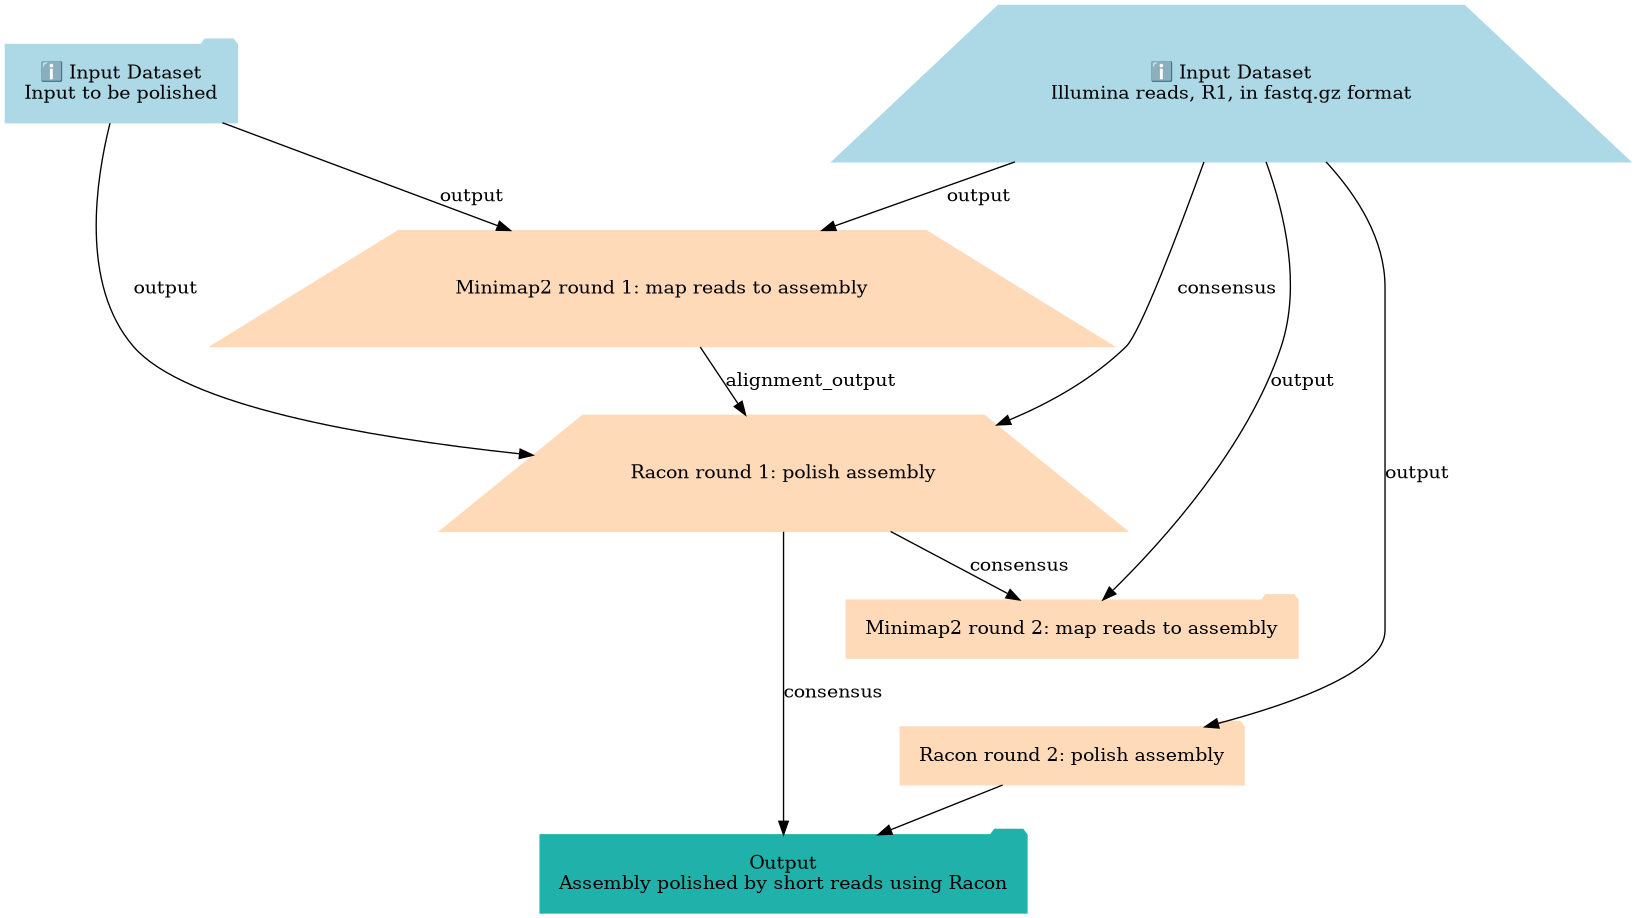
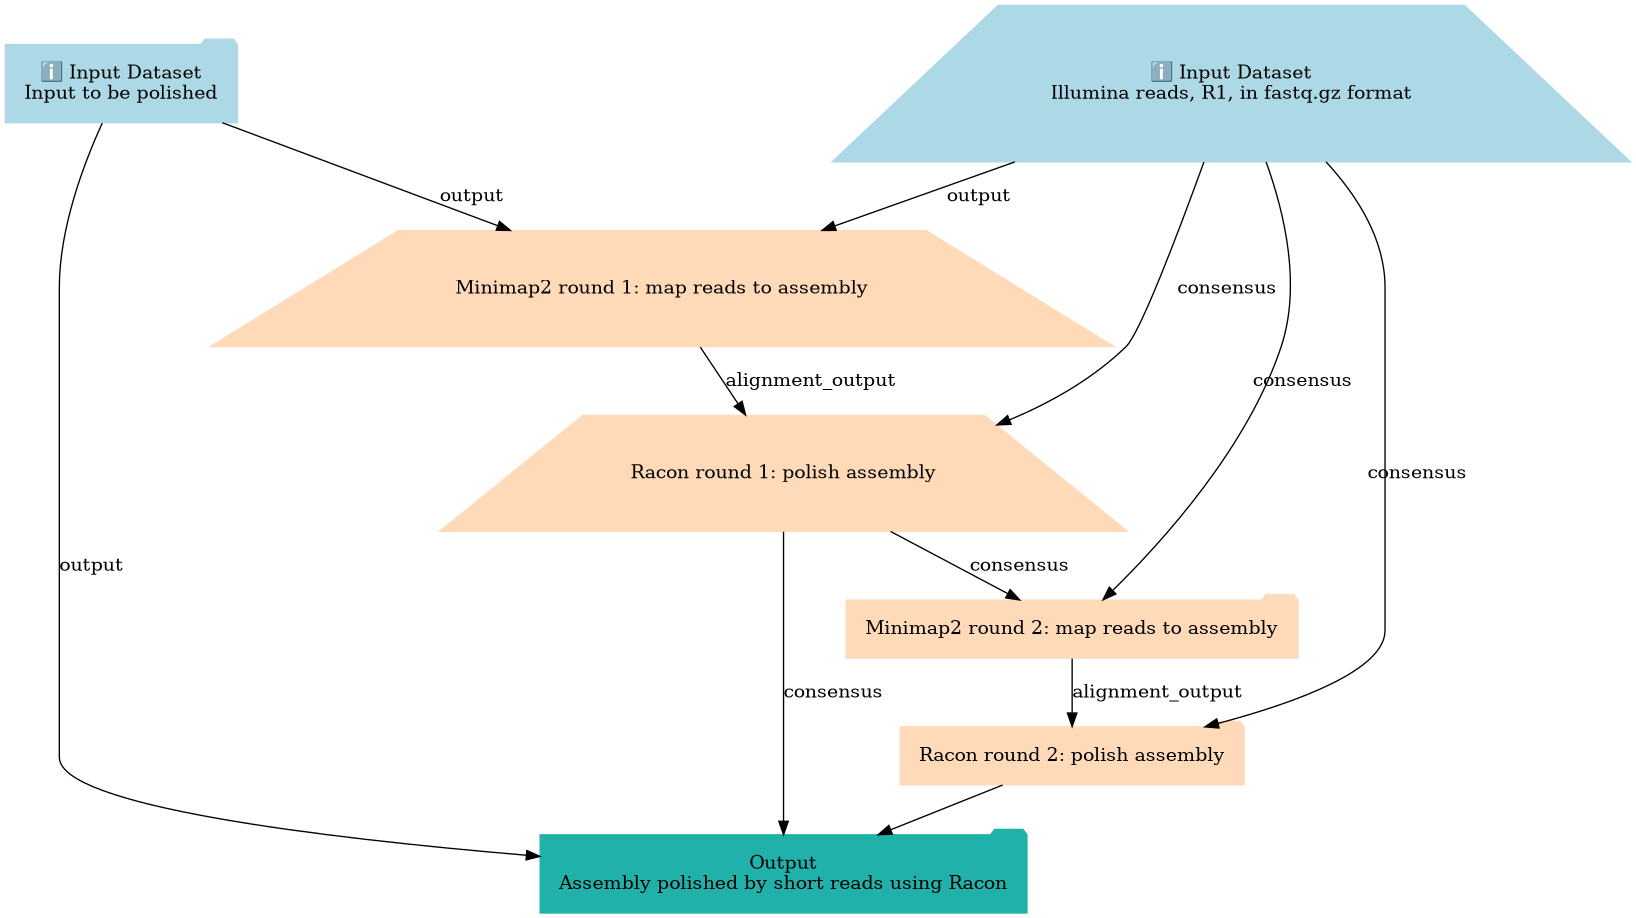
edge "ℹ️ Input Dataset Illumina reads, R1, in fastq.gz format" -> "Minimap2 round 2: map reads to assembly": label "output" -> "consensus"
edge "ℹ️ Input Dataset Input to be polished" -> "Racon round 1: polish assembly": now "ℹ️ Input Dataset Input to be polished" -> "Output Assembly polished by short reads using Racon"
edge "ℹ️ Input Dataset Illumina reads, R1, in fastq.gz format" -> "Racon round 2: polish assembly": label "output" -> "consensus"
edge "Minimap2 round 2: map reads to assembly" -> "Racon round 2: polish assembly": added, label "alignment_output"
